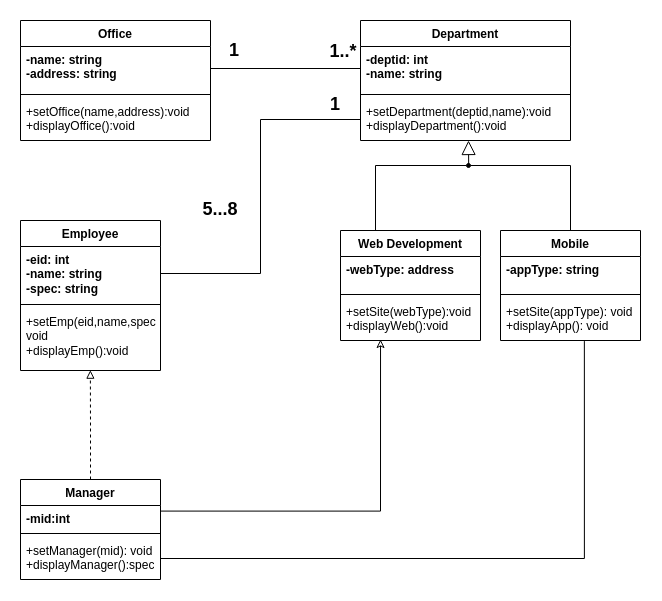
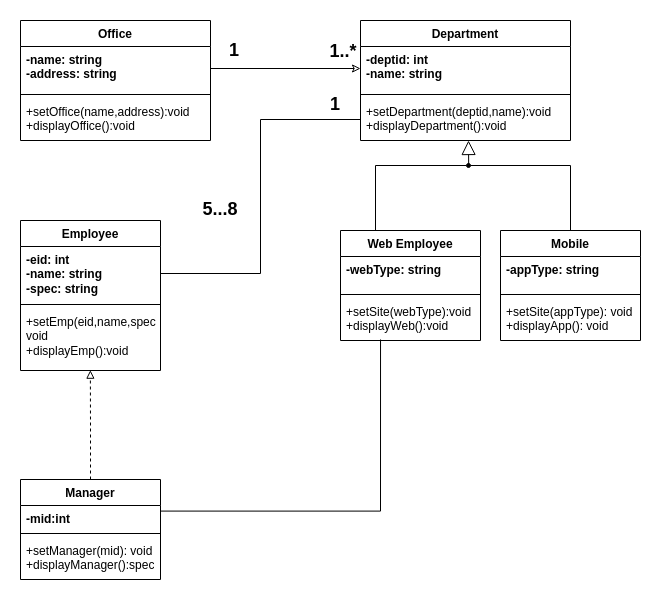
edge "-name: string -address: string" -- "-deptid: int -name: string": arrowhead none -> classic
node "Web Development": label "Web Development" -> "Web Employee"
node "-webType: address": label "-webType: address" -> "-webType: string"
edge "-mid:int" -> "+setSite(webType):void +displayWeb():void": arrowhead classic -> none
edge "+setSite(appType): void +displayApp(): void" -- "+setManager(mid): void +displayManager():spec": removed
